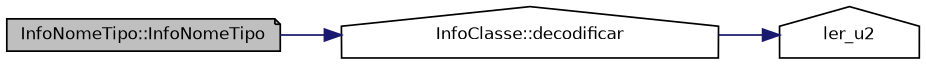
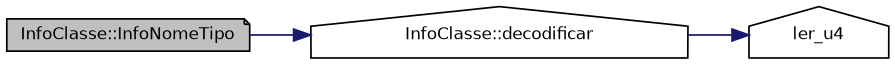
node "InfoNomeTipo::InfoNomeTipo": label "InfoNomeTipo::InfoNomeTipo" -> "InfoClasse::InfoNomeTipo"
node "ler_u2": label "ler_u2" -> "ler_u4"
